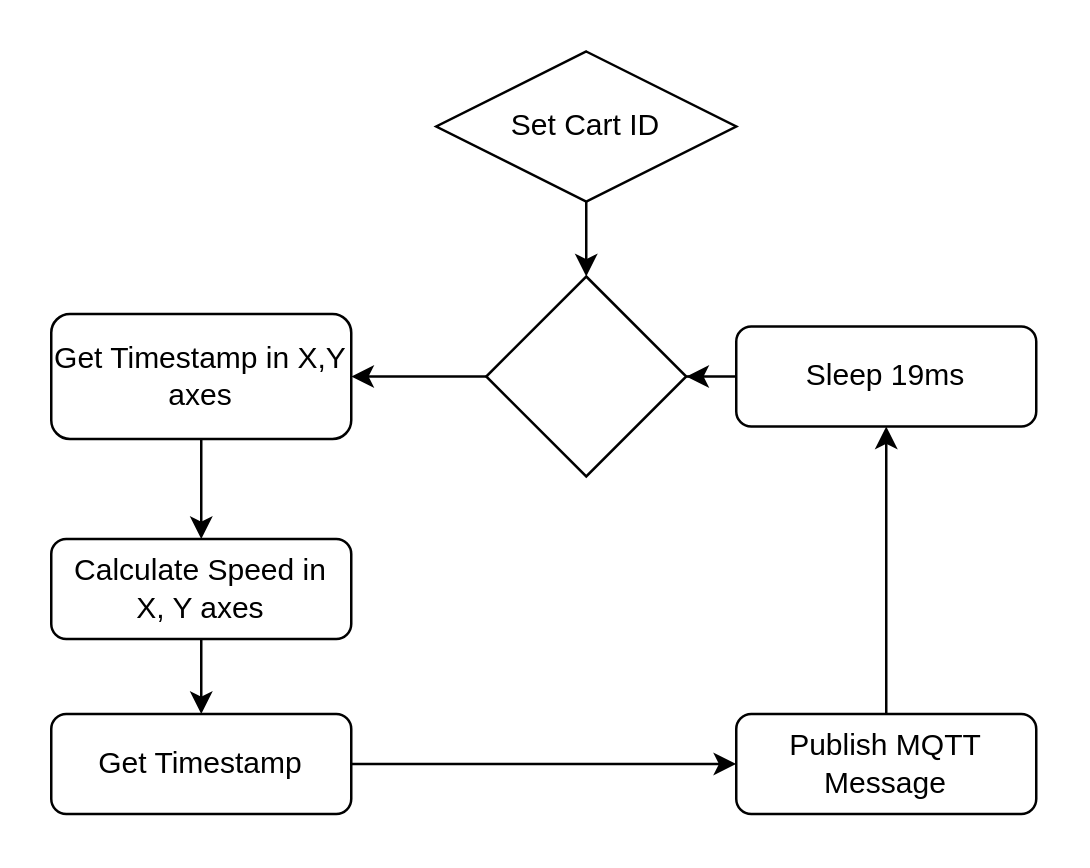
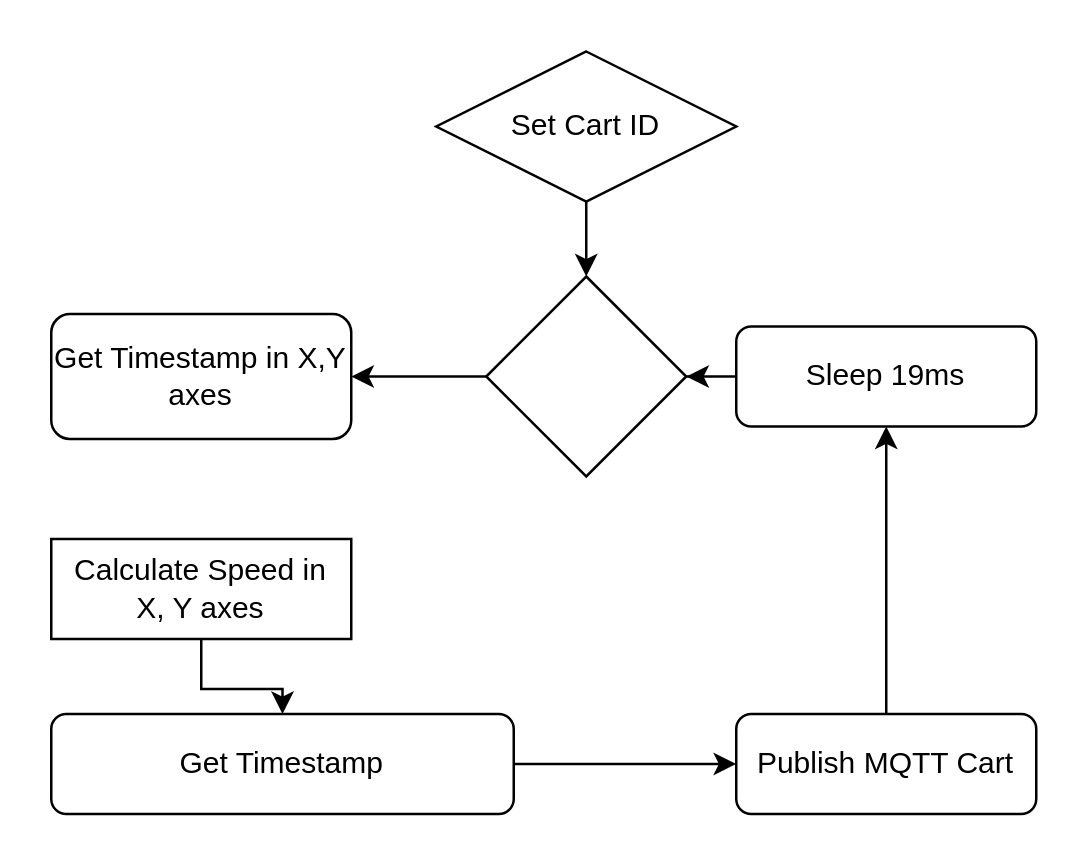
edge "Get Timestamp in X,Y axes" -> "Calculate Speed in X, Y axes": removed
node "Calculate Speed in X, Y axes": shape rounded rectangle -> rectangle
node "Get Timestamp": size 300x100 -> 463x100
node "Publish MQTT Message": label "Publish MQTT Message" -> "Publish MQTT Cart"
